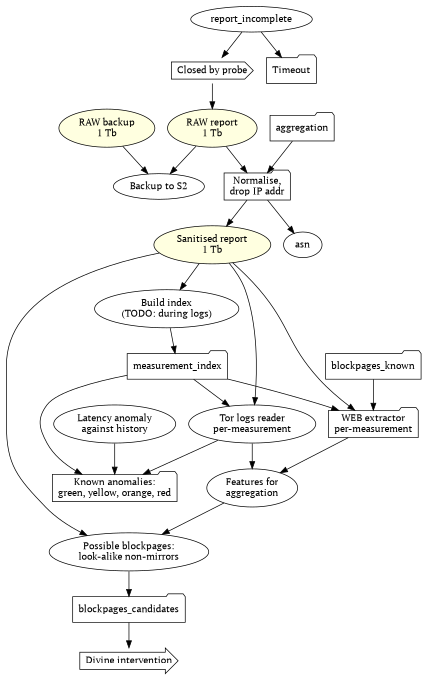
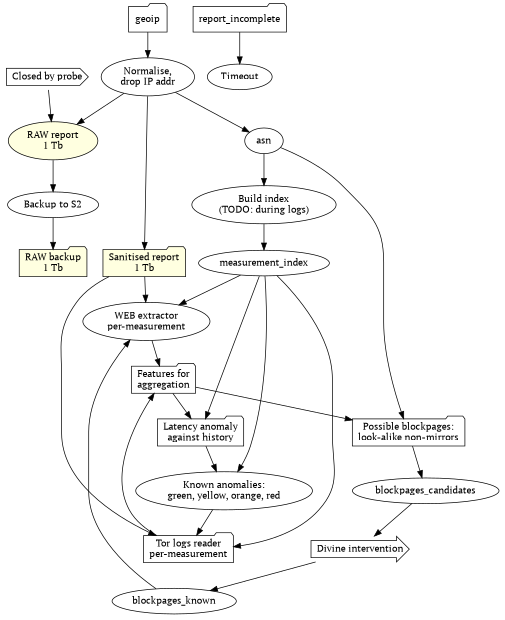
node "report_incomplete": shape ellipse -> folder
edge "report_incomplete" -> "Closed by probe": removed
node "Timeout": shape folder -> ellipse
node "RAW backup 1 Tb": shape ellipse -> folder
node "aggregation": label "aggregation" -> "geoip"
edge "RAW backup 1 Tb" -> "Backup to S2": reversed
edge "RAW report 1 Tb" -> "Normalise, drop IP addr": reversed
node "Normalise, drop IP addr": shape folder -> ellipse
node "Sanitised report 1 Tb": shape ellipse -> folder
edge "Sanitised report 1 Tb" -> "Build index (TODO: during logs)": now "asn" -> "Build index (TODO: during logs)"
edge "measurement_index" -> "Latency anomaly against history": added
edge "Sanitised report 1 Tb" -> "Possible blockpages: look-alike non-mirrors": now "asn" -> "Possible blockpages: look-alike non-mirrors"
node "measurement_index": shape folder -> ellipse
node "blockpages_known": shape folder -> ellipse
edge "Features for aggregation" -> "Latency anomaly against history": added
node "Latency anomaly against history": shape ellipse -> folder
node "Tor logs reader per-measurement": shape ellipse -> folder
node "WEB extractor per-measurement": shape folder -> ellipse
edge "Tor logs reader per-measurement" -> "Known anomalies: green, yellow, orange, red": reversed
node "Known anomalies: green, yellow, orange, red": shape folder -> ellipse
node "Features for aggregation": shape ellipse -> folder
node "Possible blockpages: look-alike non-mirrors": shape ellipse -> folder
edge "Divine intervention" -> "blockpages_known": added
node "blockpages_candidates": shape folder -> ellipse
